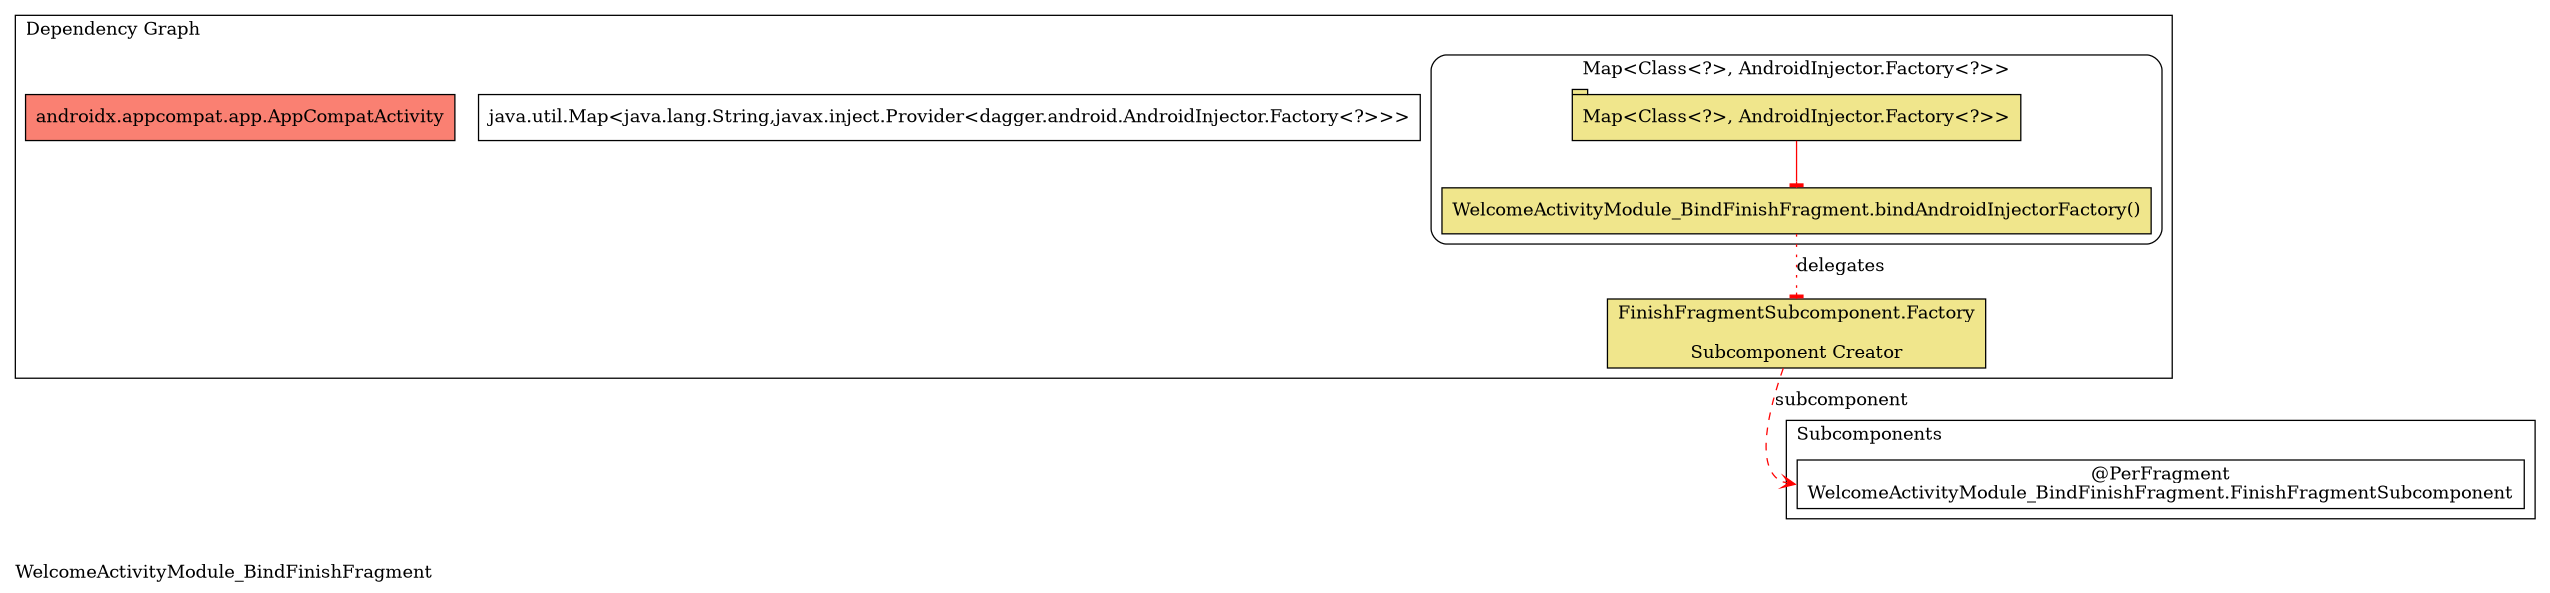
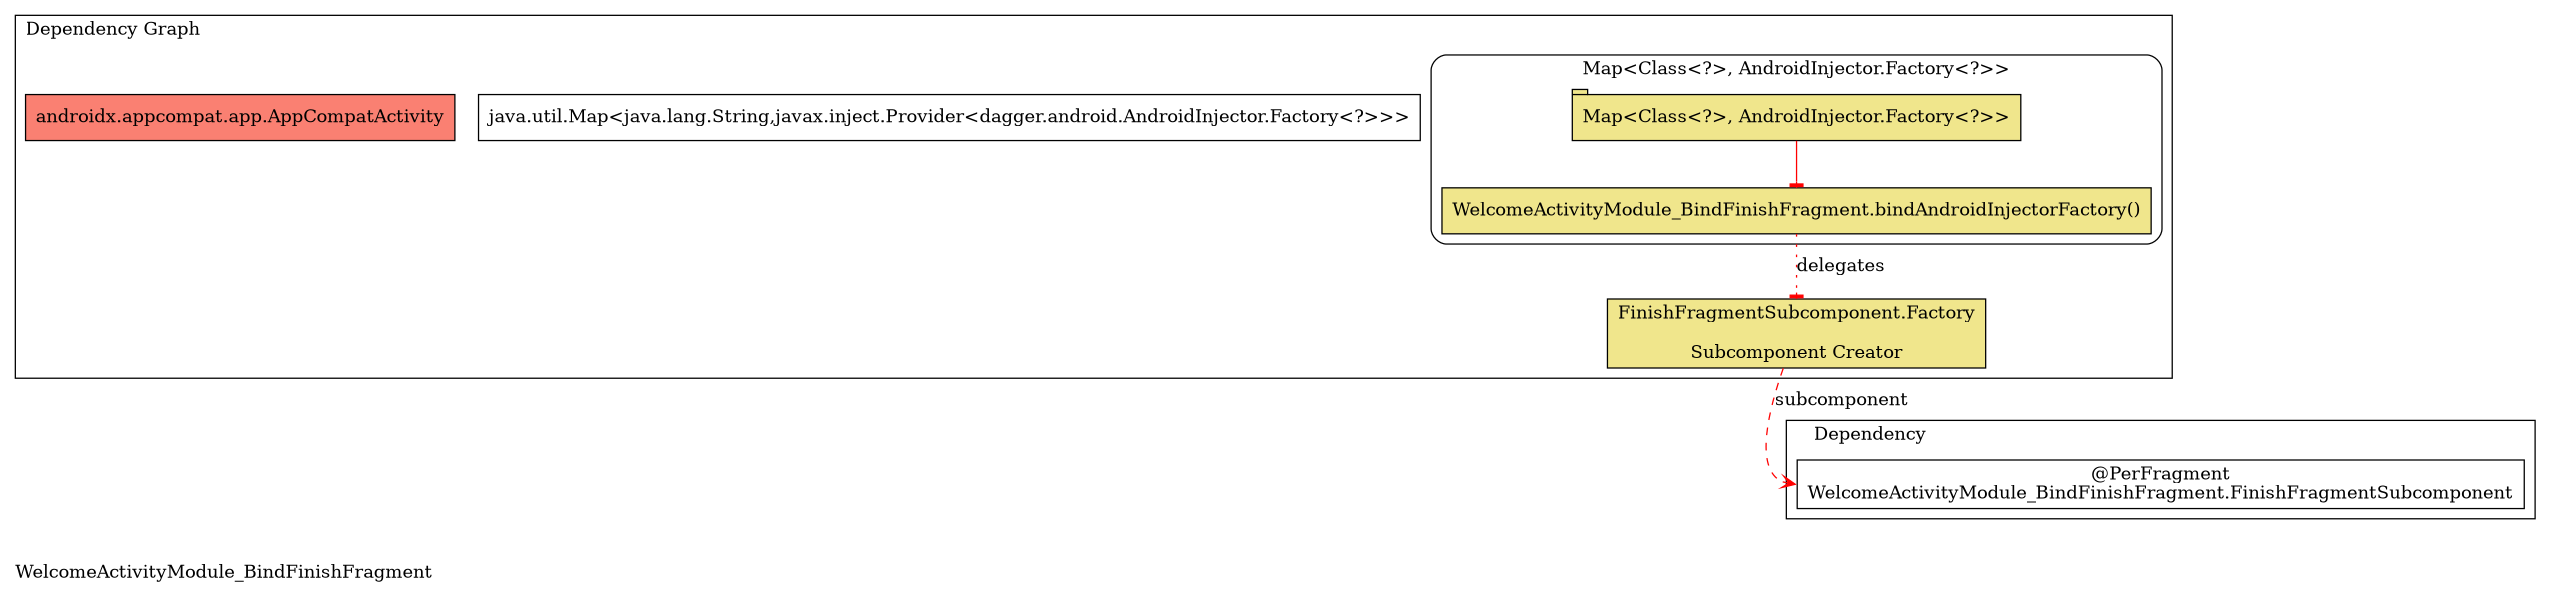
cluster "Subcomponents": label "Subcomponents" -> "Dependency"
